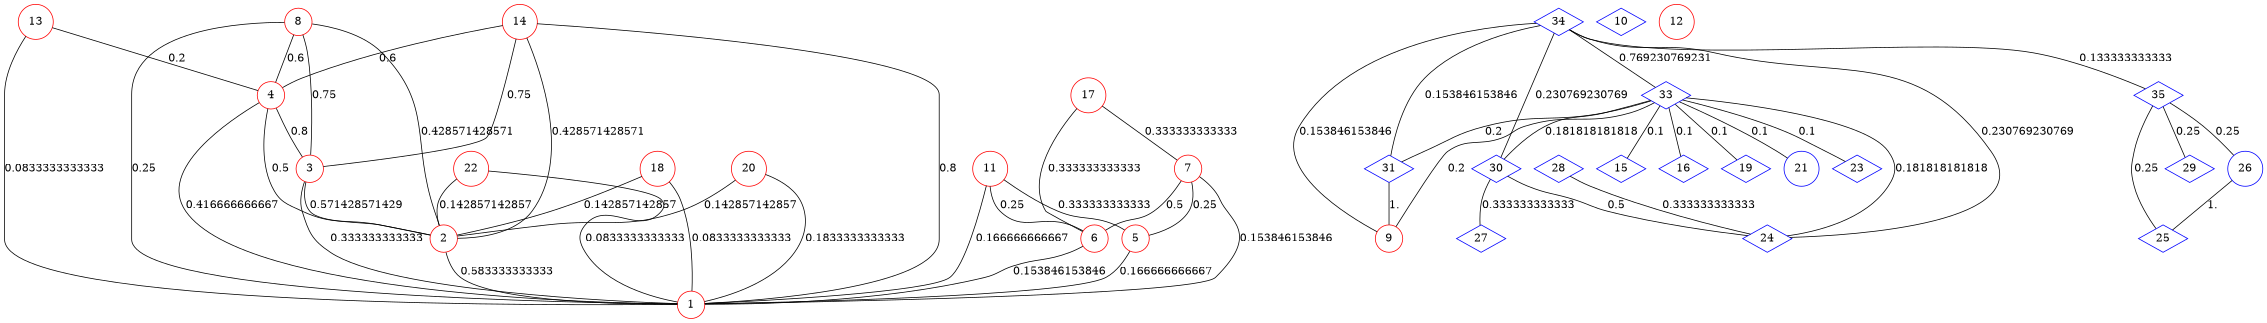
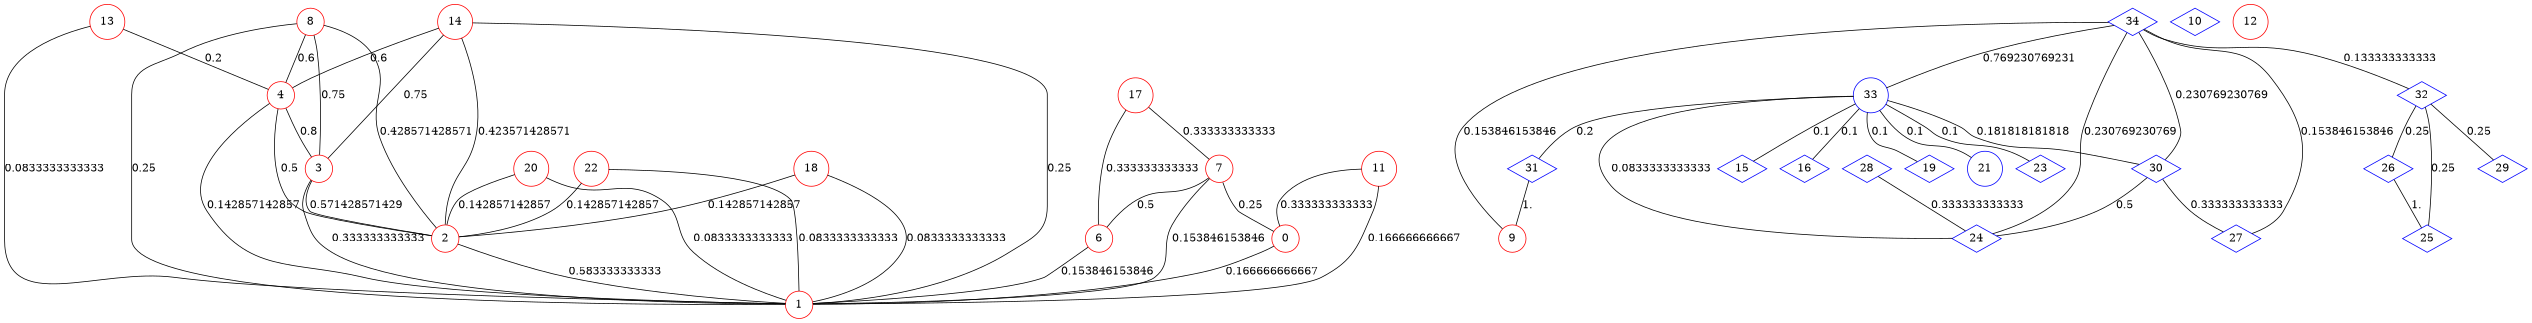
edge "34" -- "31": now "34" -- "27"
node "33": shape diamond -> circle
node "35": label "35" -> "32"
edge "14" -- "2": label "0.428571428571" -> "0.423571428571"
edge "33" -- "9": removed, label "0.2"
edge "14" -- "1": label "0.8" -> "0.25"
edge "33" -- "24": label "0.181818181818" -> "0.0833333333333"
node "26": shape circle -> diamond
edge "4" -- "1": label "0.416666666667" -> "0.142857142857"
edge "11" -- "6": removed, label "0.25"
edge "20" -- "1": label "0.1833333333333" -> "0.0833333333333"
node "5": label "5" -> "0"
